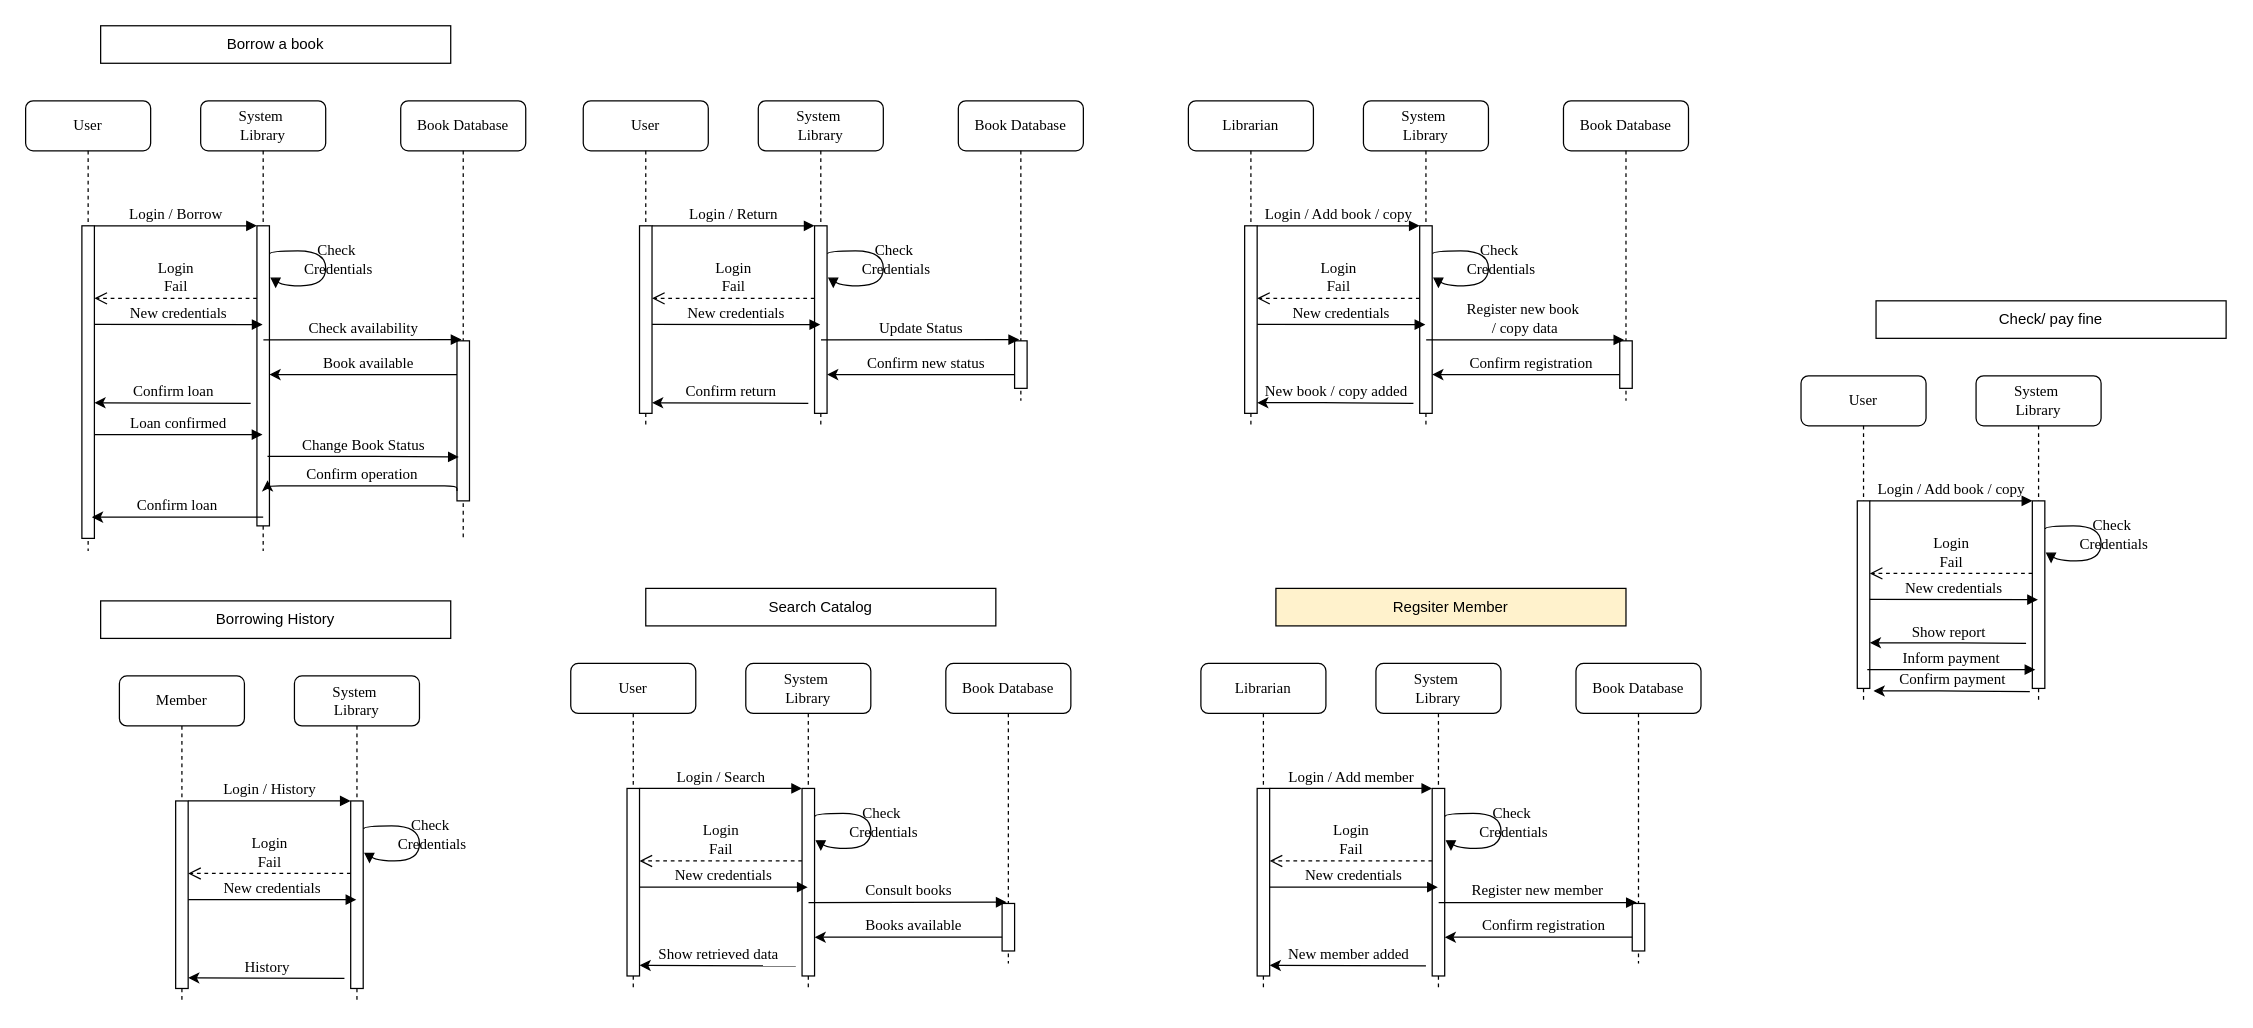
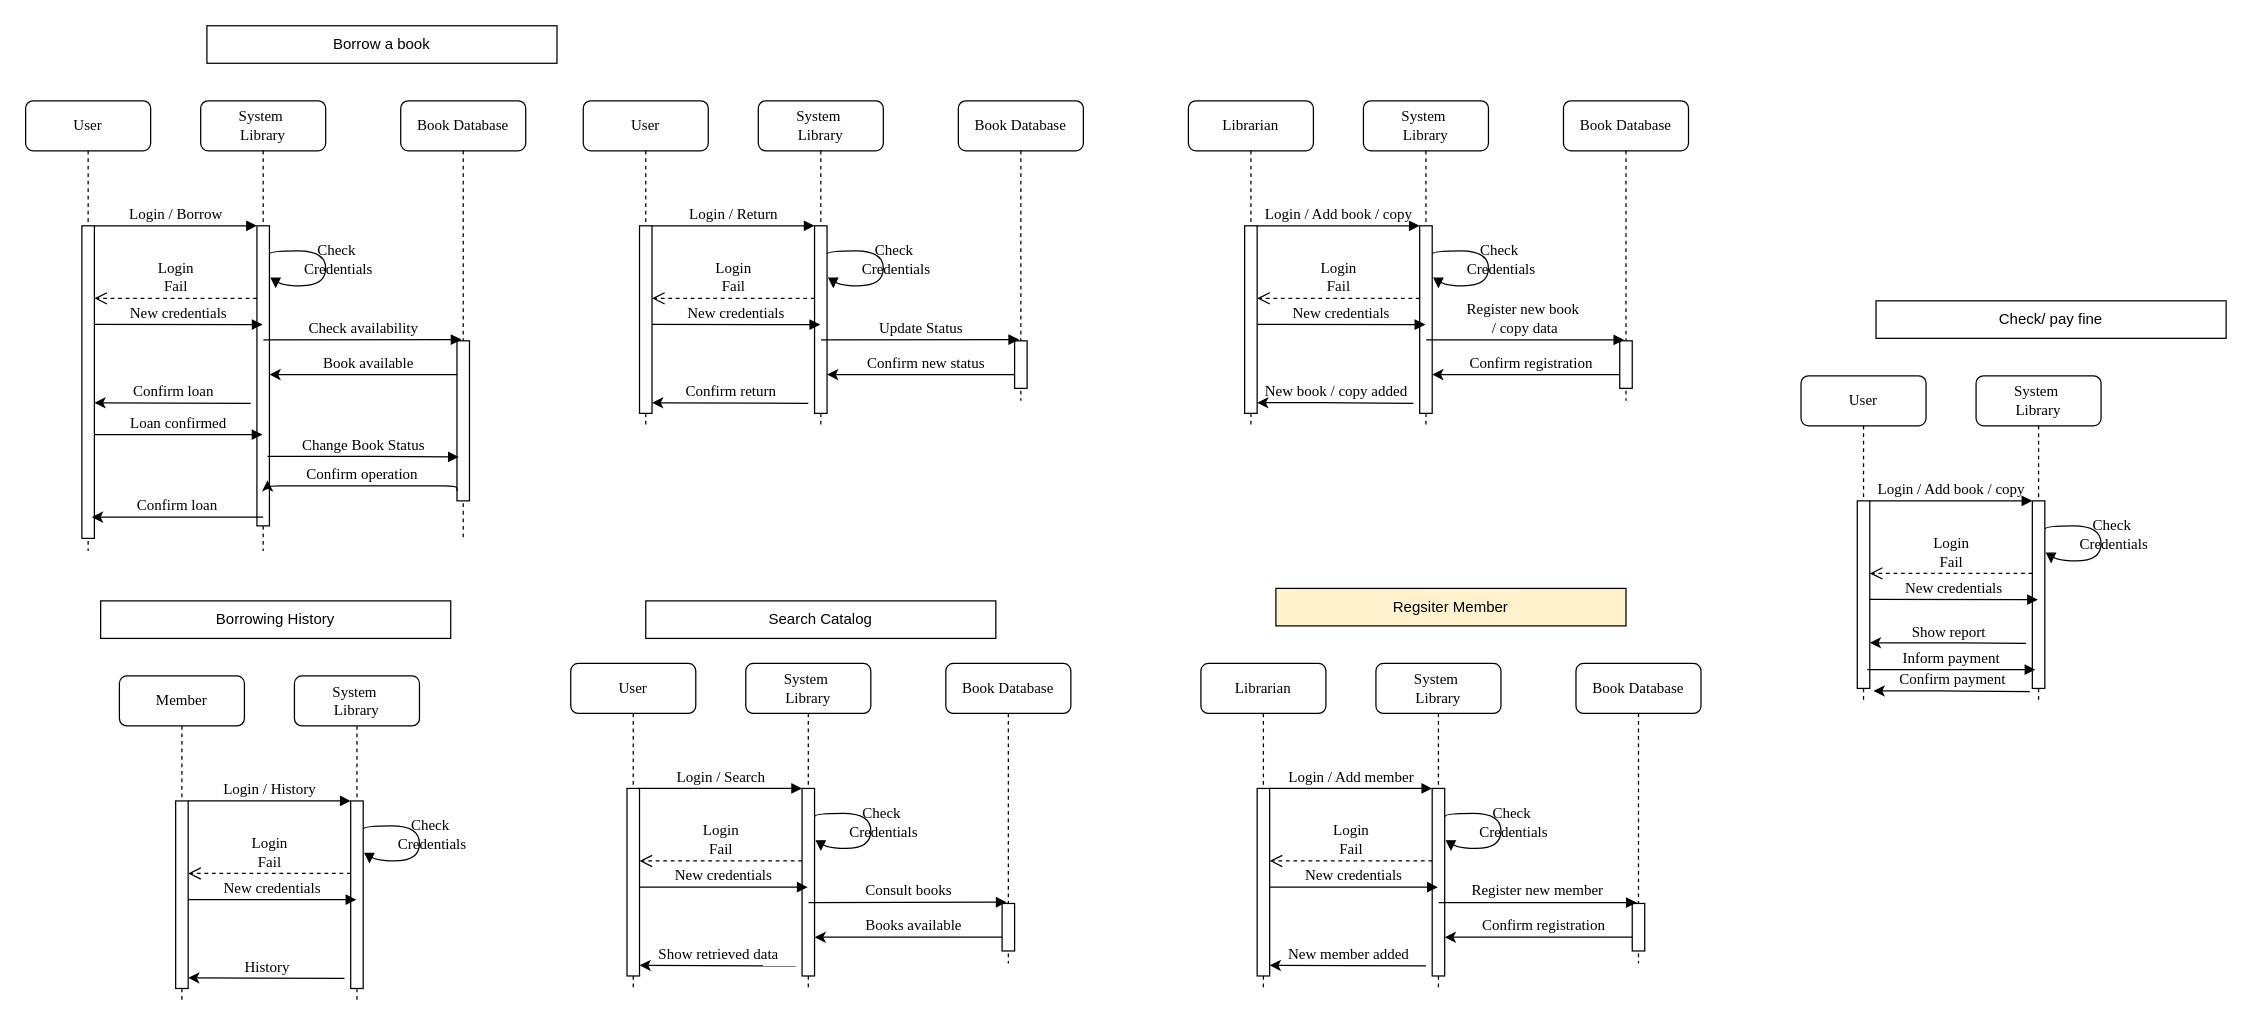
node "Borrow a book": moved (276, 44) -> (382, 44)
node "Search Catalog": moved (821, 607) -> (821, 619)
